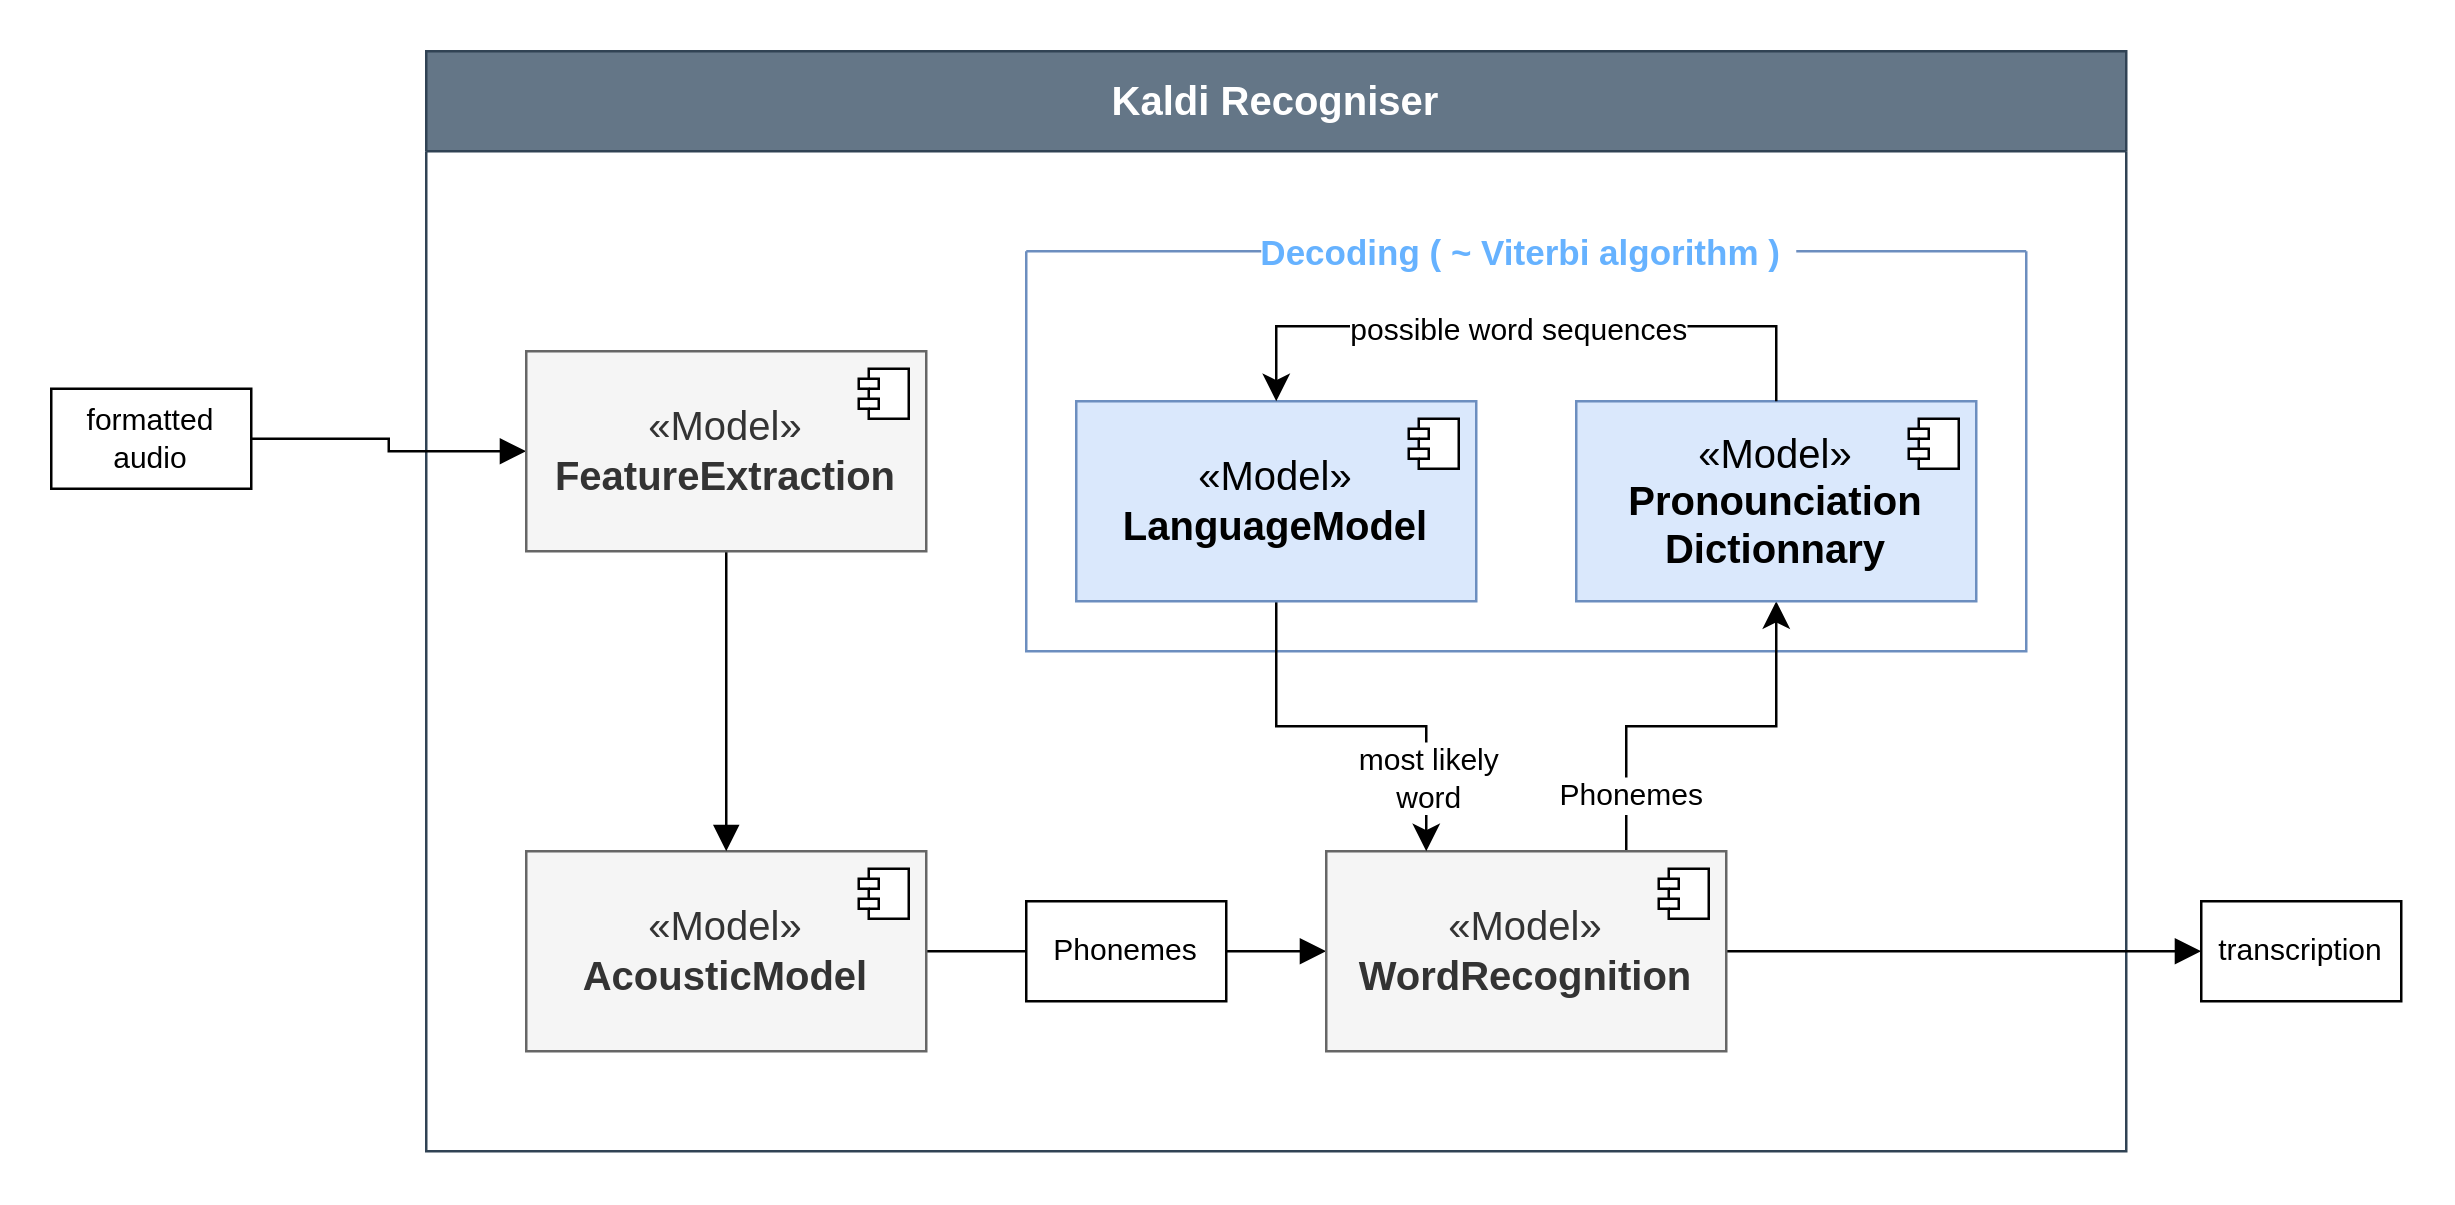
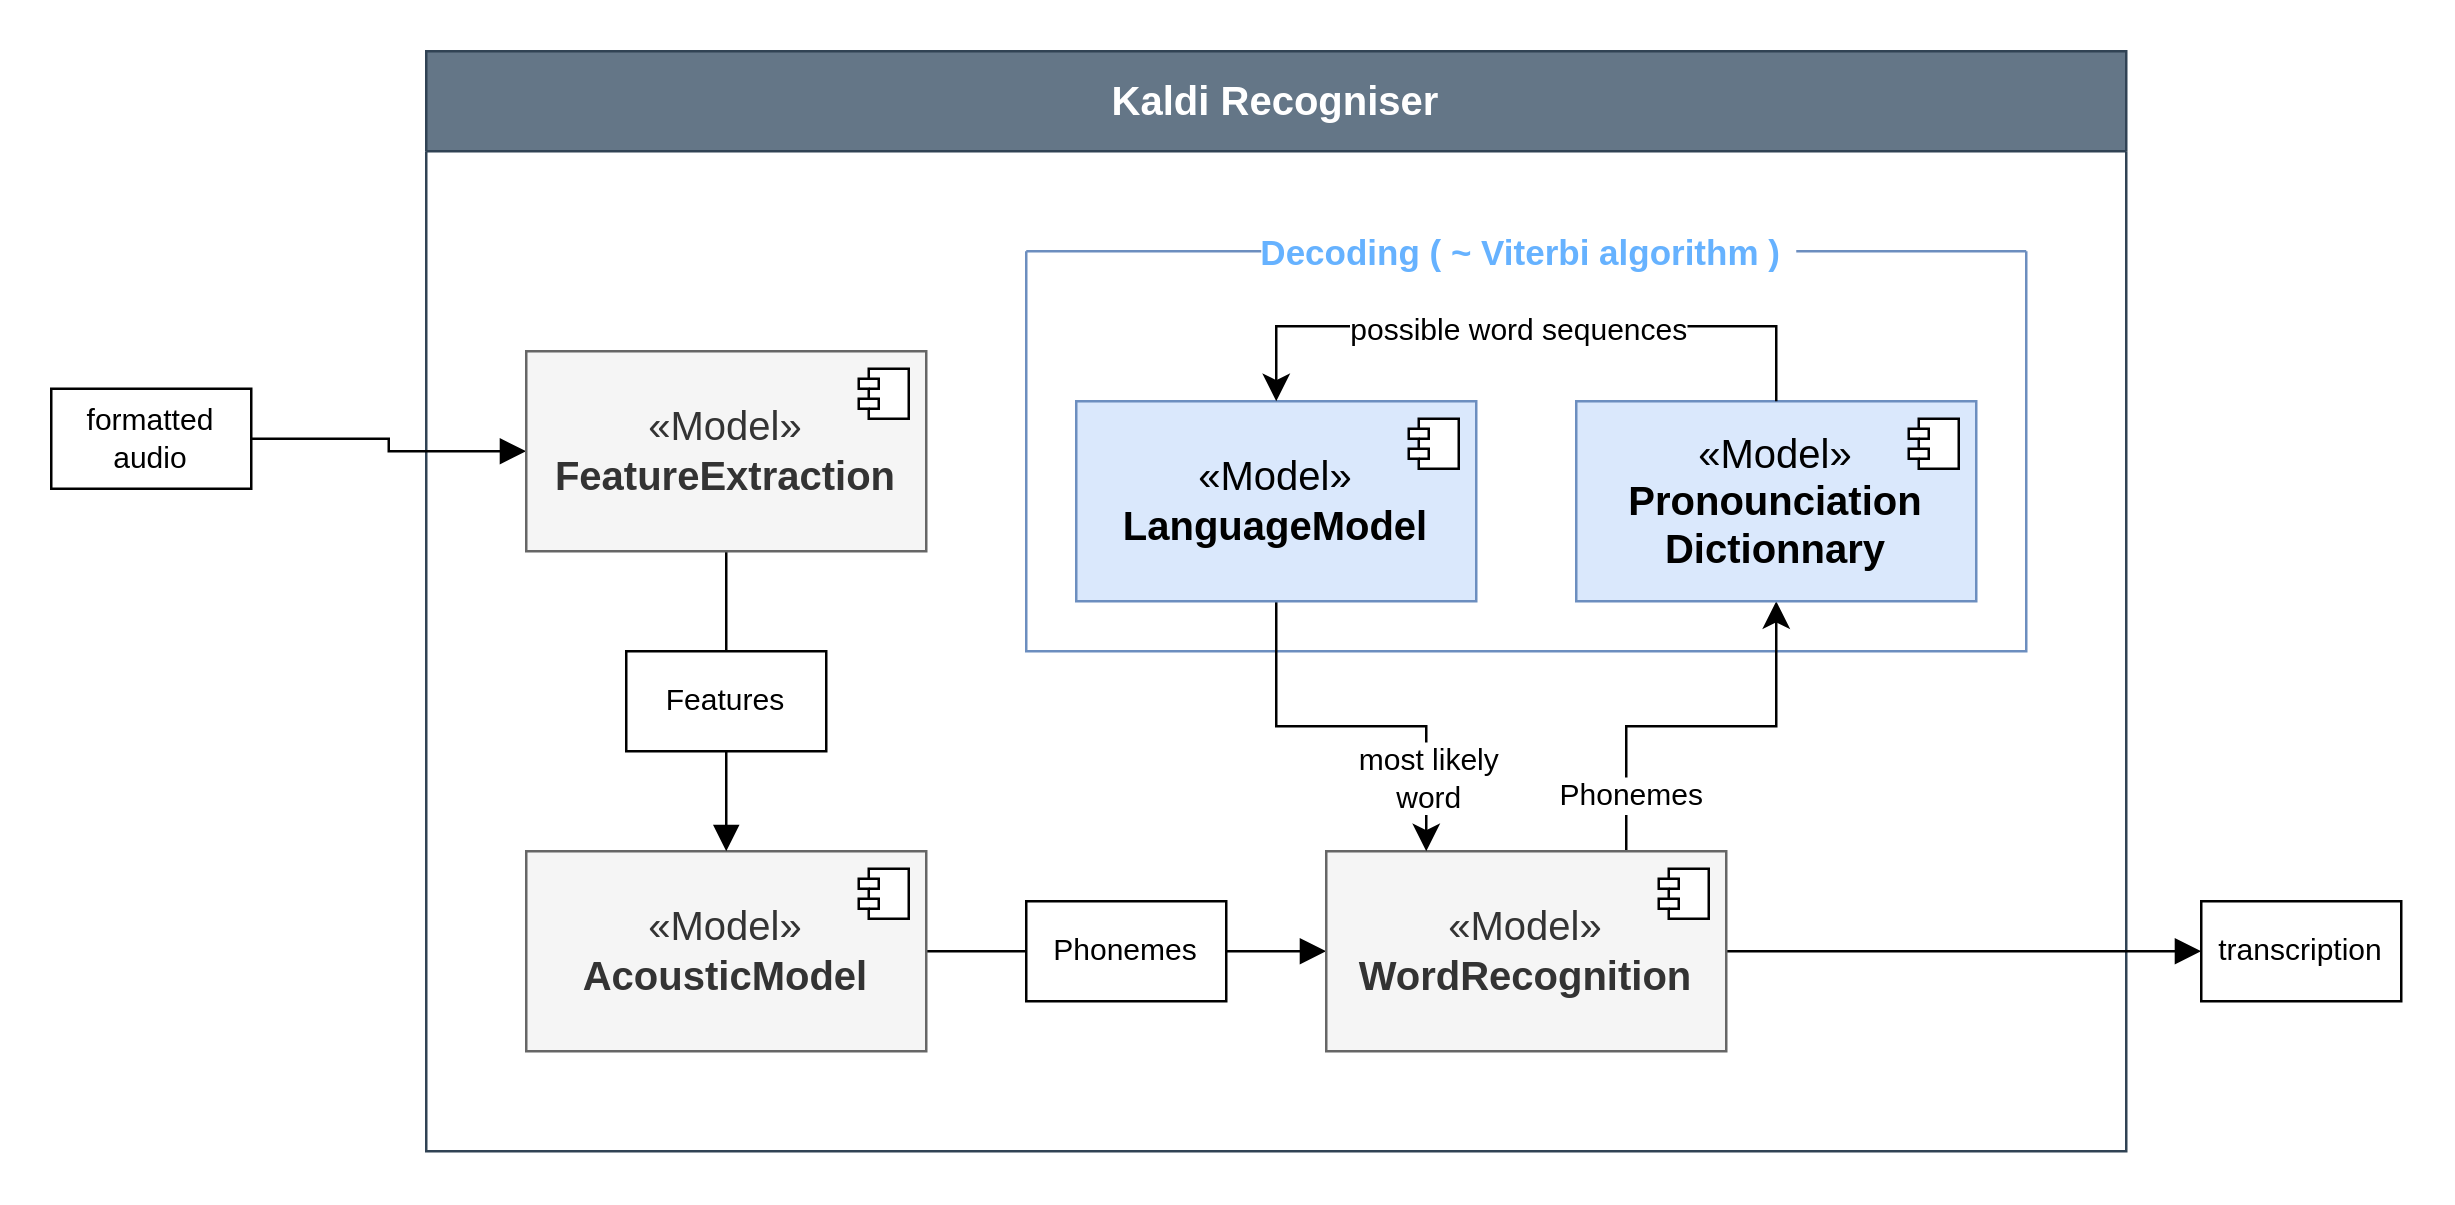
node "Features": added
